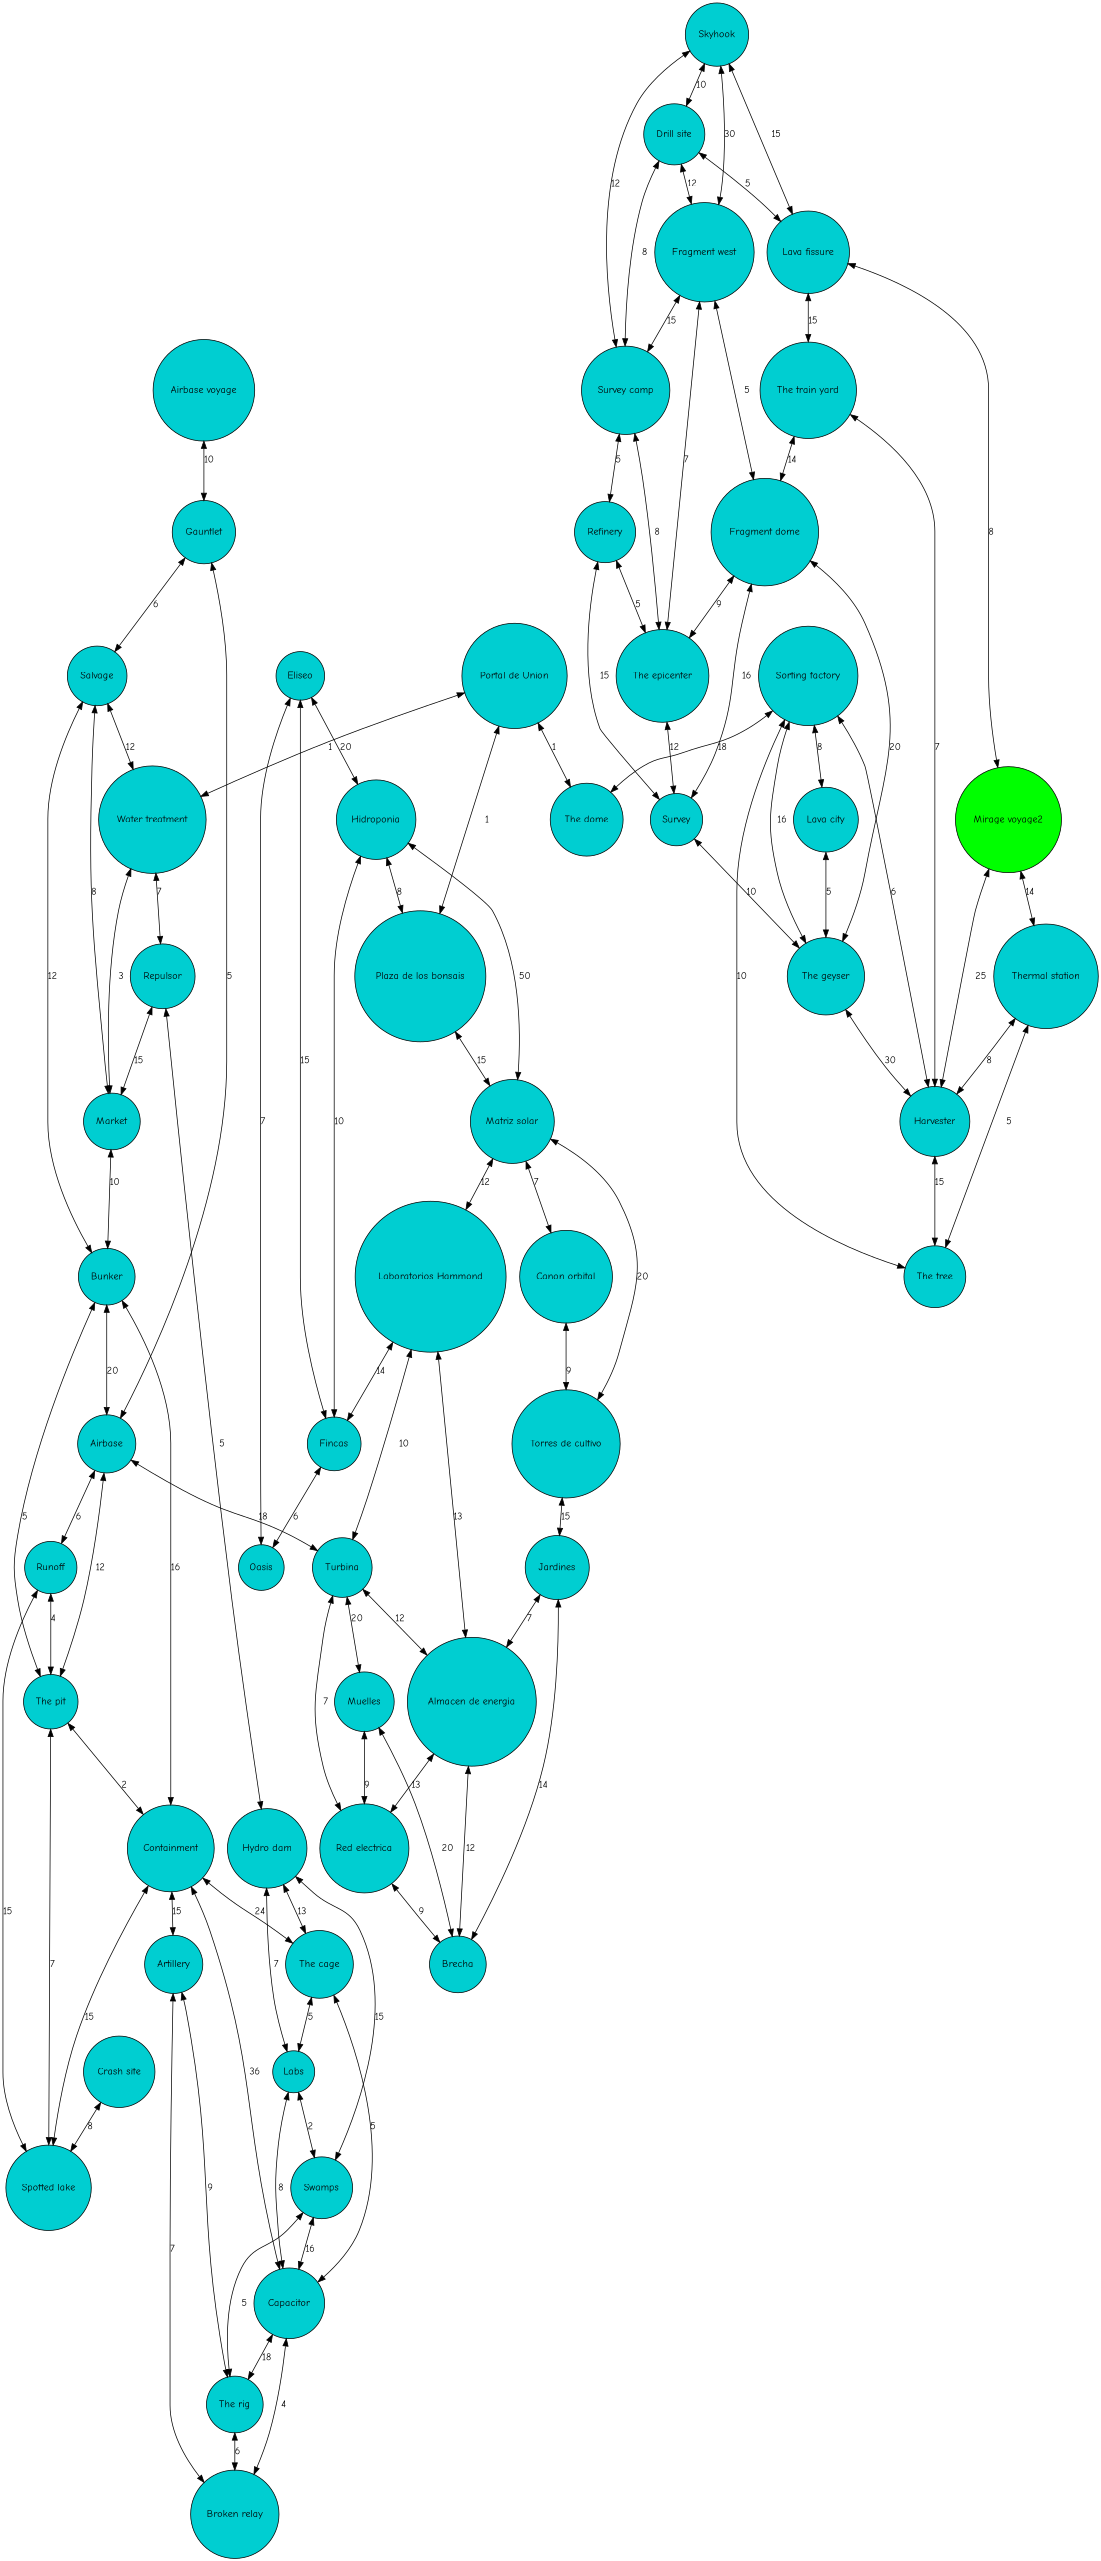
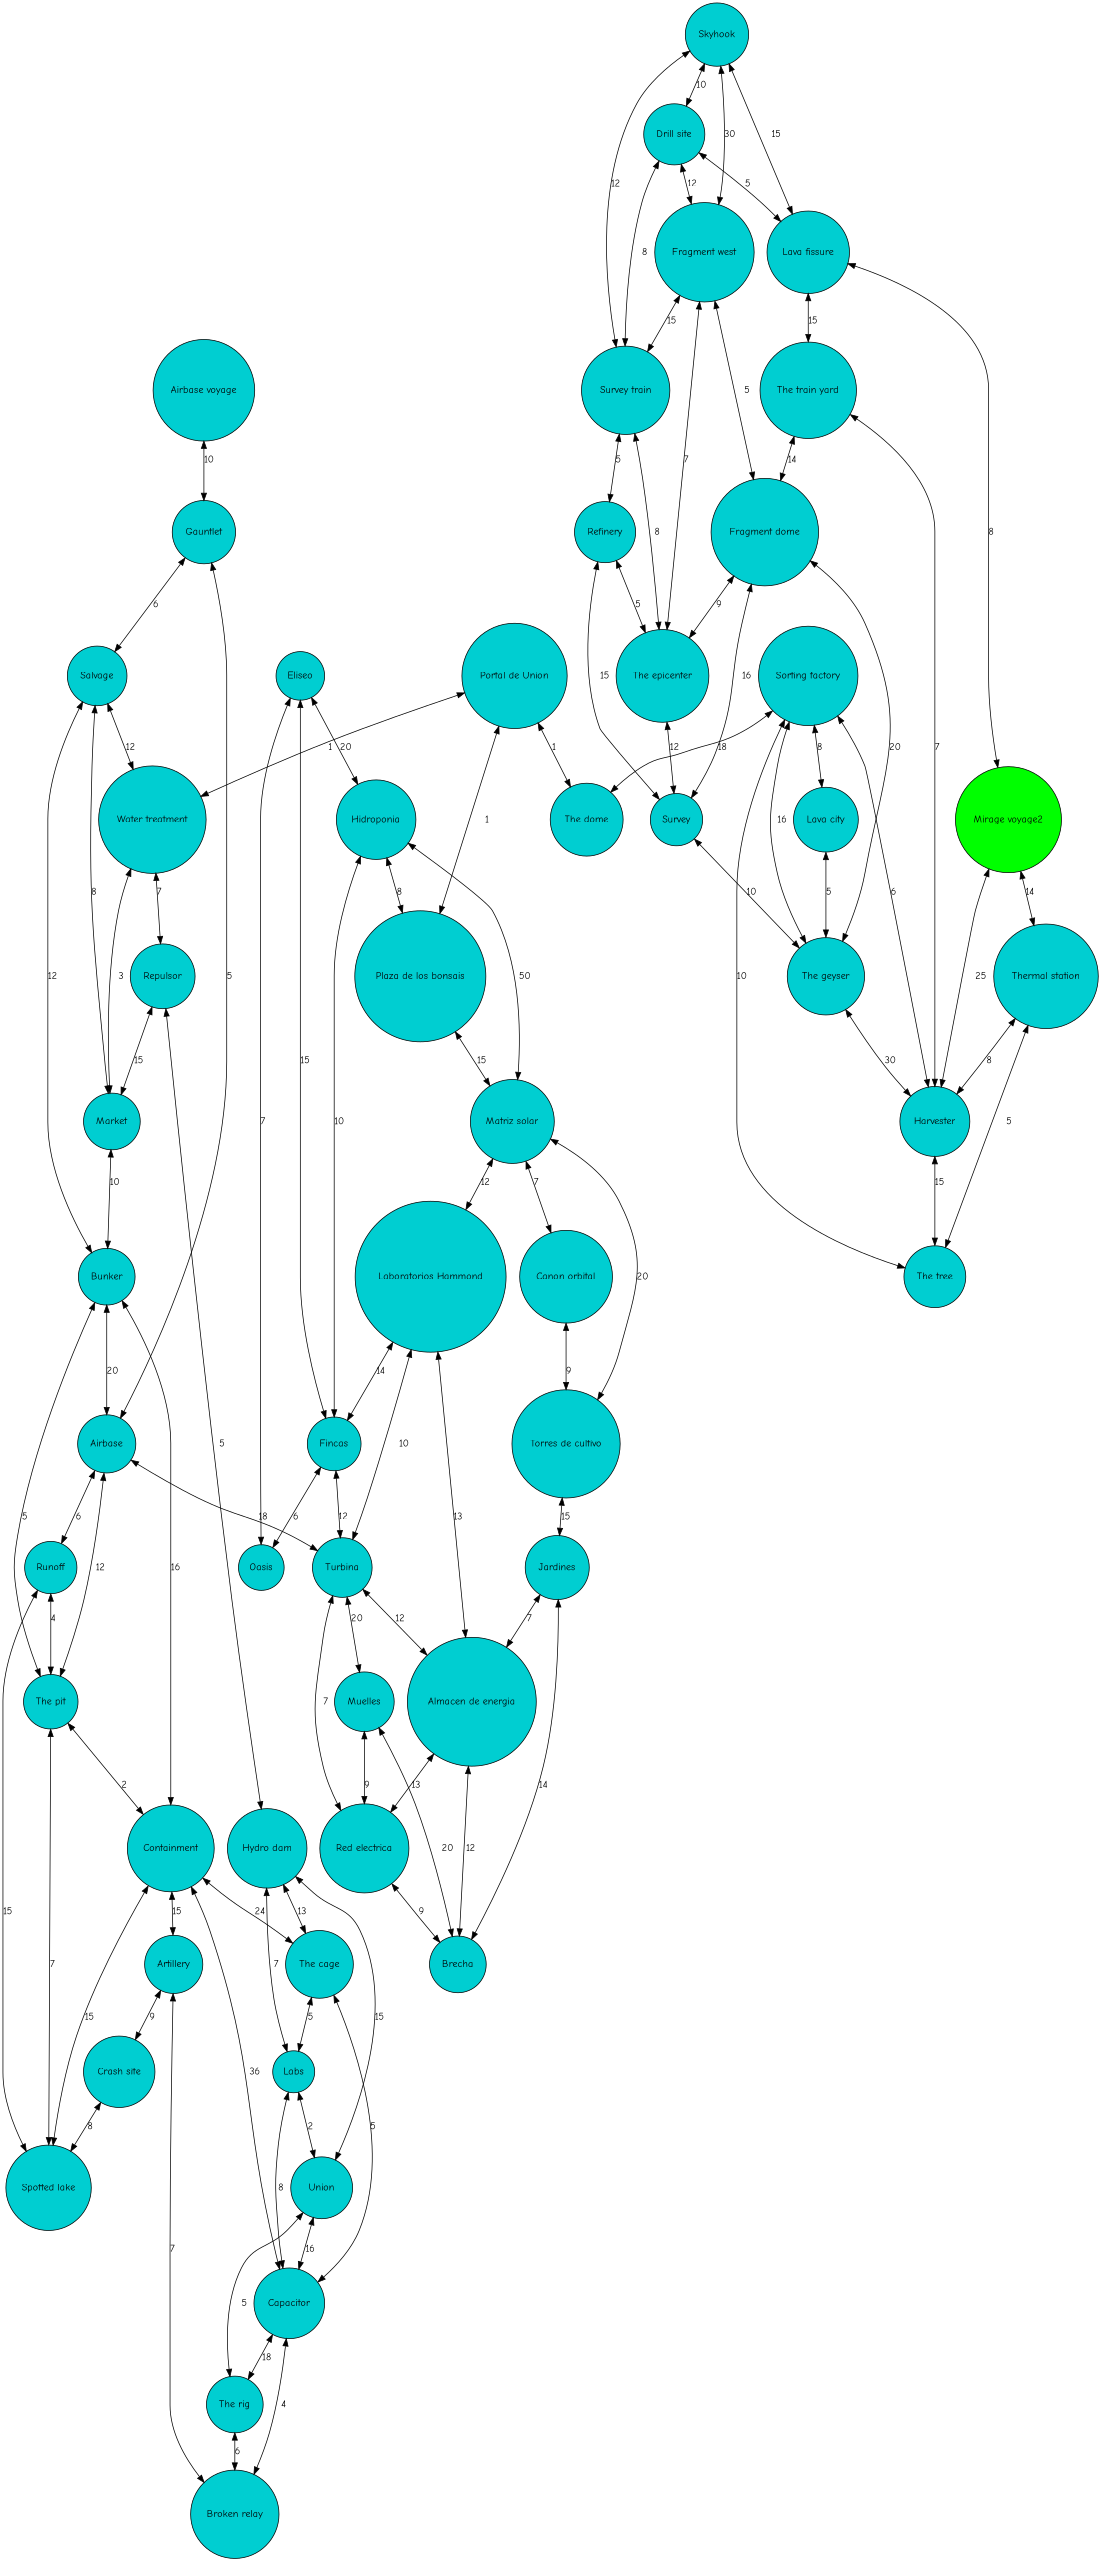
node "Survey camp": label "Survey camp" -> "Survey train"
edge "Fincas" -- "Turbina": added, label "12"
edge "Artillery" -- "The rig": now "Artillery" -- "Crash site"
node "Swamps": label "Swamps" -> "Union"
